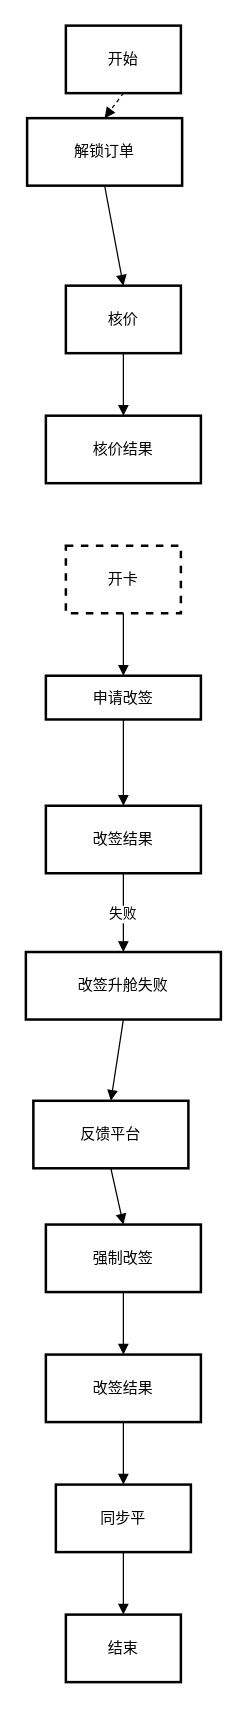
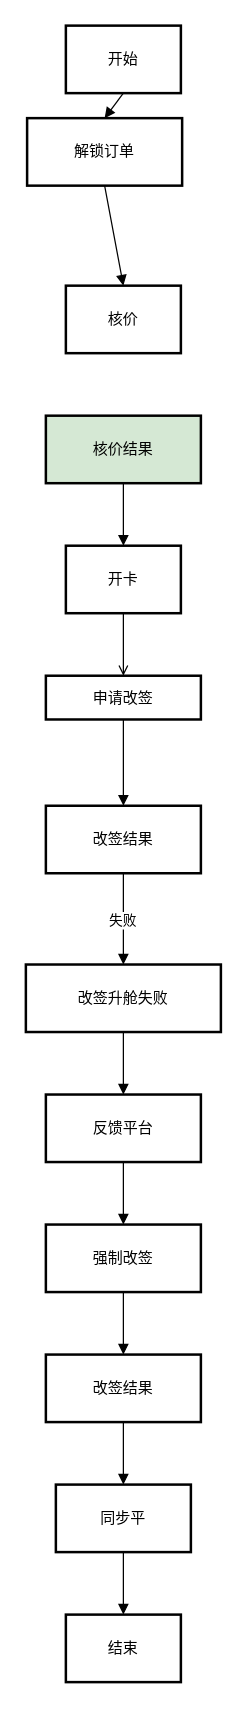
edge "开始" -> "解锁订单": style dashed -> solid
edge "核价" -> "核价结果": removed
node "核价结果": fillcolor #ffffff -> #d5e8d4
edge "核价结果" -> "开卡": added
node "开卡": style dashed -> solid
edge "开卡" -> "申请改签": arrowhead block -> open
node "改签升舱失败": moved (123, 986) -> (123, 998)
node "反馈平台": moved (111, 1134) -> (123, 1128)
